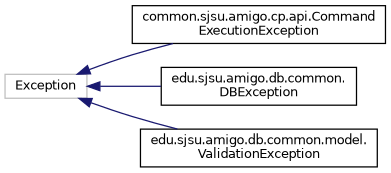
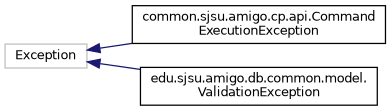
node "edu.sjsu.amigo.db.common. DBException": removed
